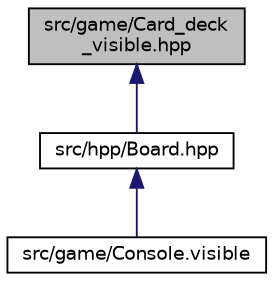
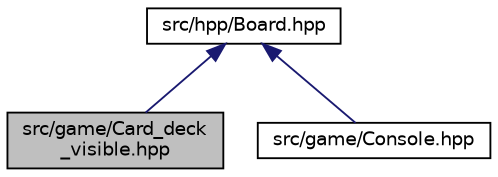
edge "src/hpp/Board.hpp" -> "src/game/Card_deck _visible.hpp": reversed
node "src/game/Console.visible": label "src/game/Console.visible" -> "src/game/Console.hpp"
